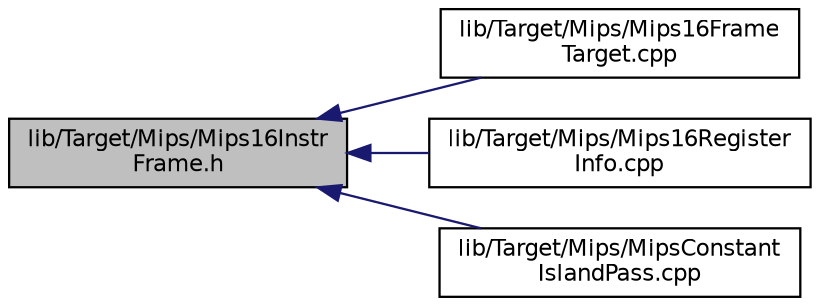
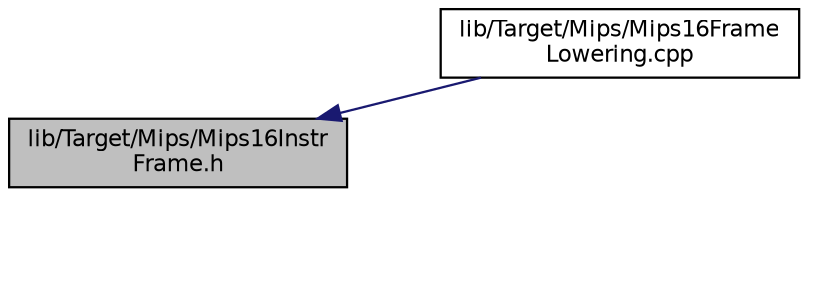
node "lib/Target/Mips/Mips16Frame Target.cpp": label "lib/Target/Mips/Mips16Frame Target.cpp" -> "lib/Target/Mips/Mips16Frame Lowering.cpp"
node "lib/Target/Mips/Mips16Register Info.cpp": removed
node "lib/Target/Mips/MipsConstant IslandPass.cpp": removed
